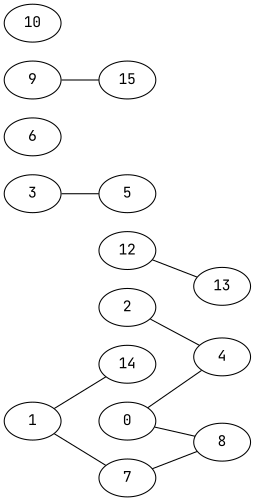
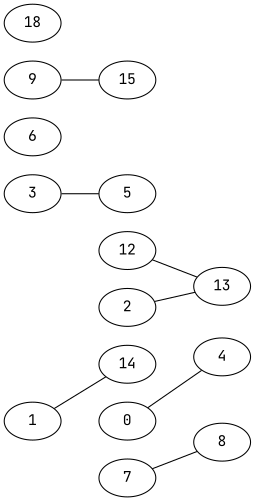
node "10": label "10" -> "18"
edge "2" -- "4": now "2" -- "13"
edge "0" -- "8": removed
edge "1" -- "7": removed
